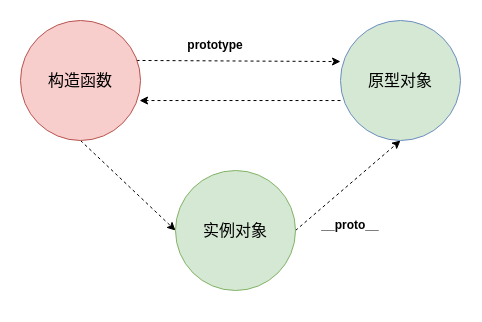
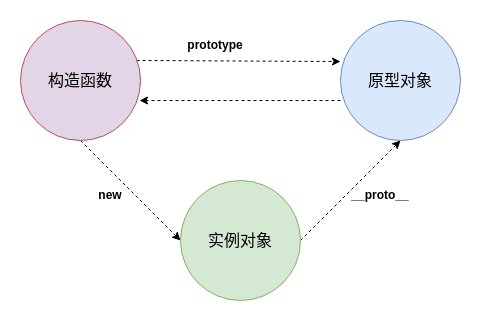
node "构造函数": fillcolor #f8cecc -> #e1d5e7
node "原型对象": fillcolor #d5e8d4 -> #dae8fc
node "new": added
node "__proto__": moved (351, 226) -> (381, 196)
node "实例对象": moved (236, 231) -> (241, 241)
